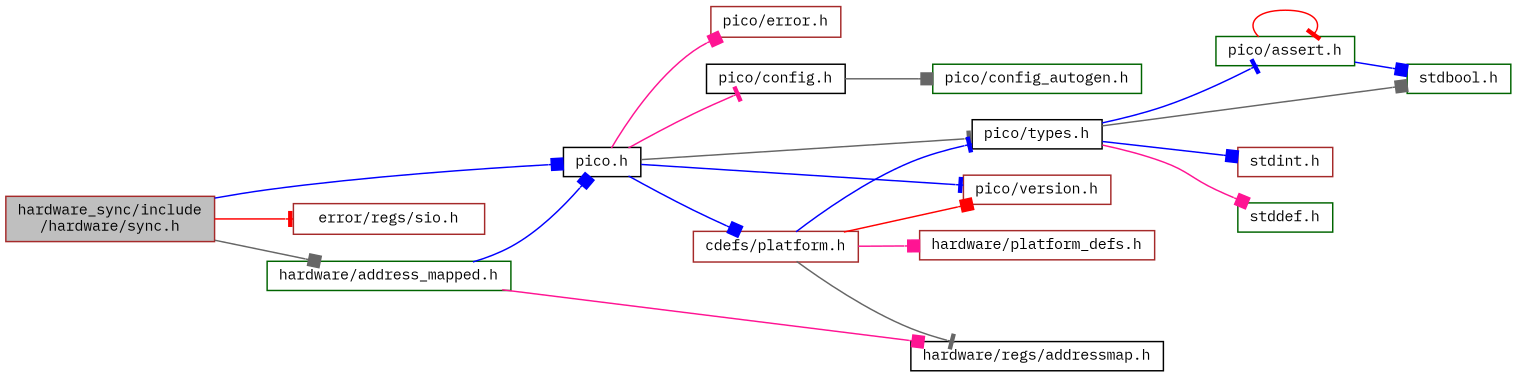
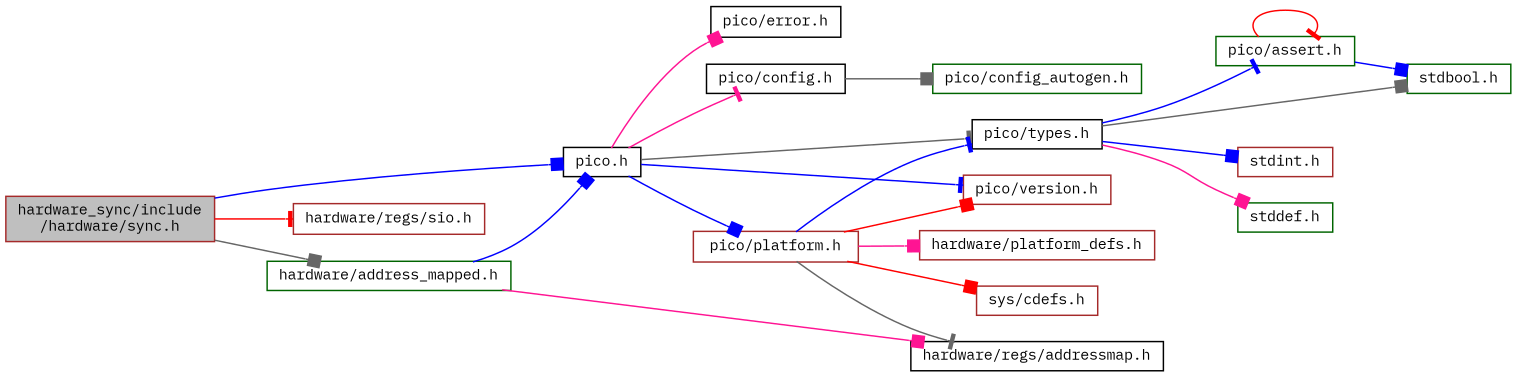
node "pico/error.h": color brown -> black
node "error/regs/sio.h": label "error/regs/sio.h" -> "hardware/regs/sio.h"
node "cdefs/platform.h": label "cdefs/platform.h" -> "pico/platform.h"
node "sys/cdefs.h": added
